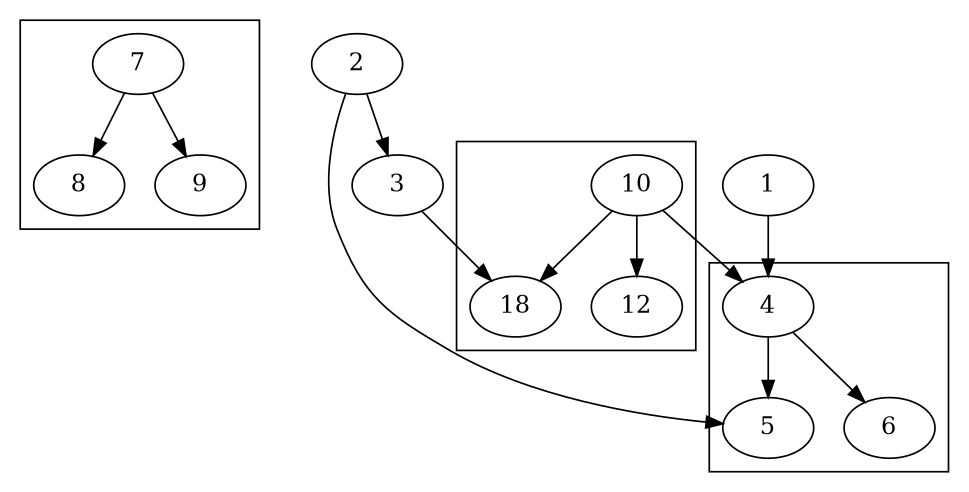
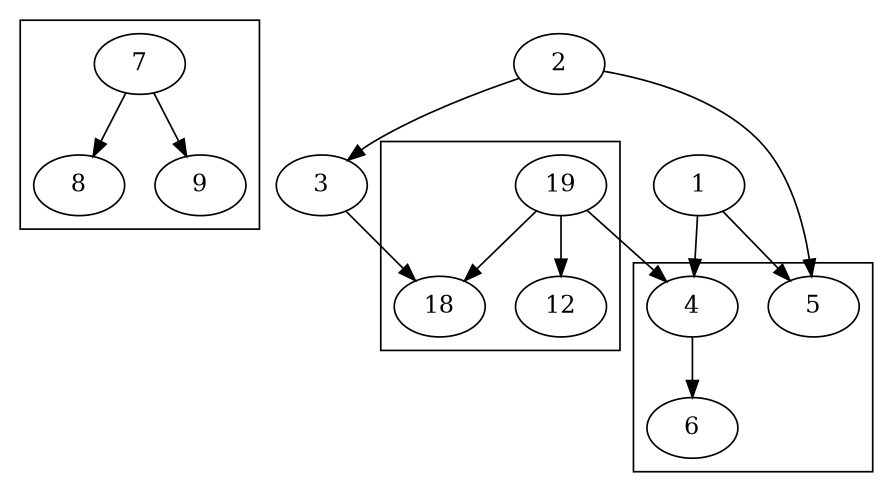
node "10": label "10" -> "19"
edge "4" -> "5": now "1" -> "5"
